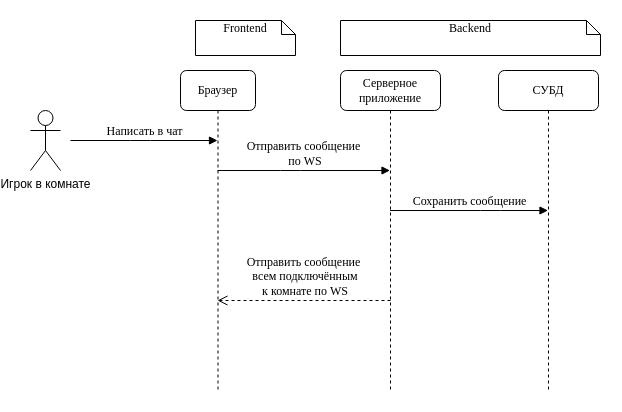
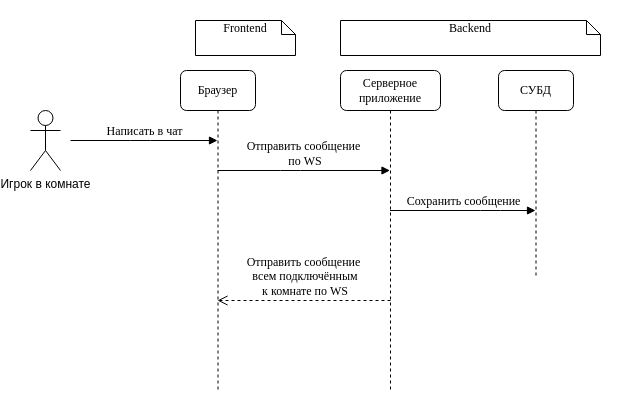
node "СУБД": size 100x320 -> 75x205
